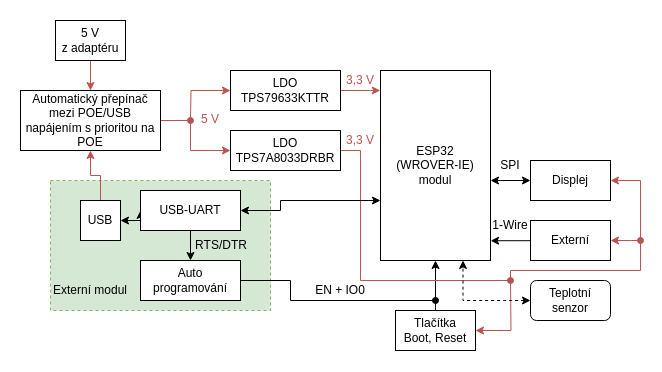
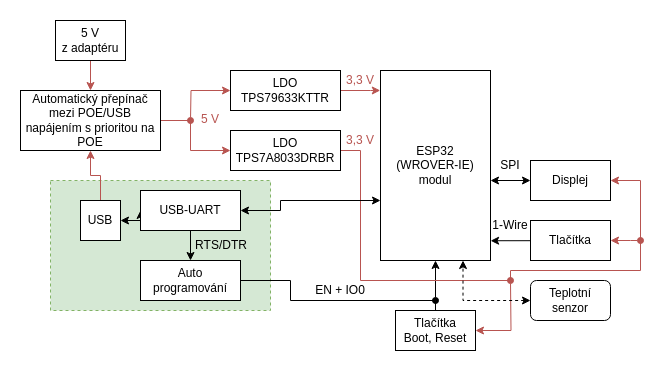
node "Externí": label "Externí" -> "Tlačítka"
node "Externí modul": removed
